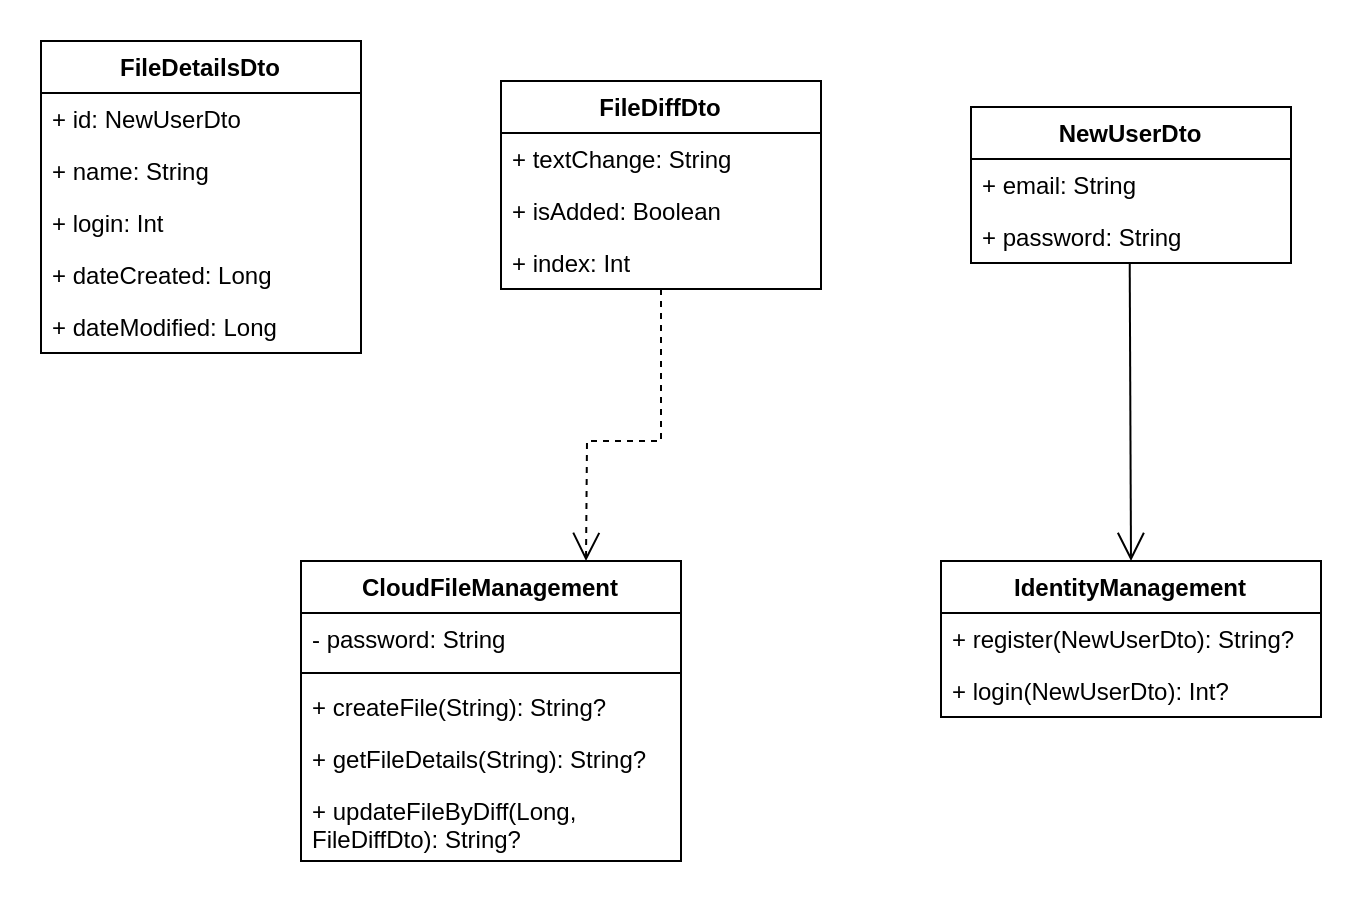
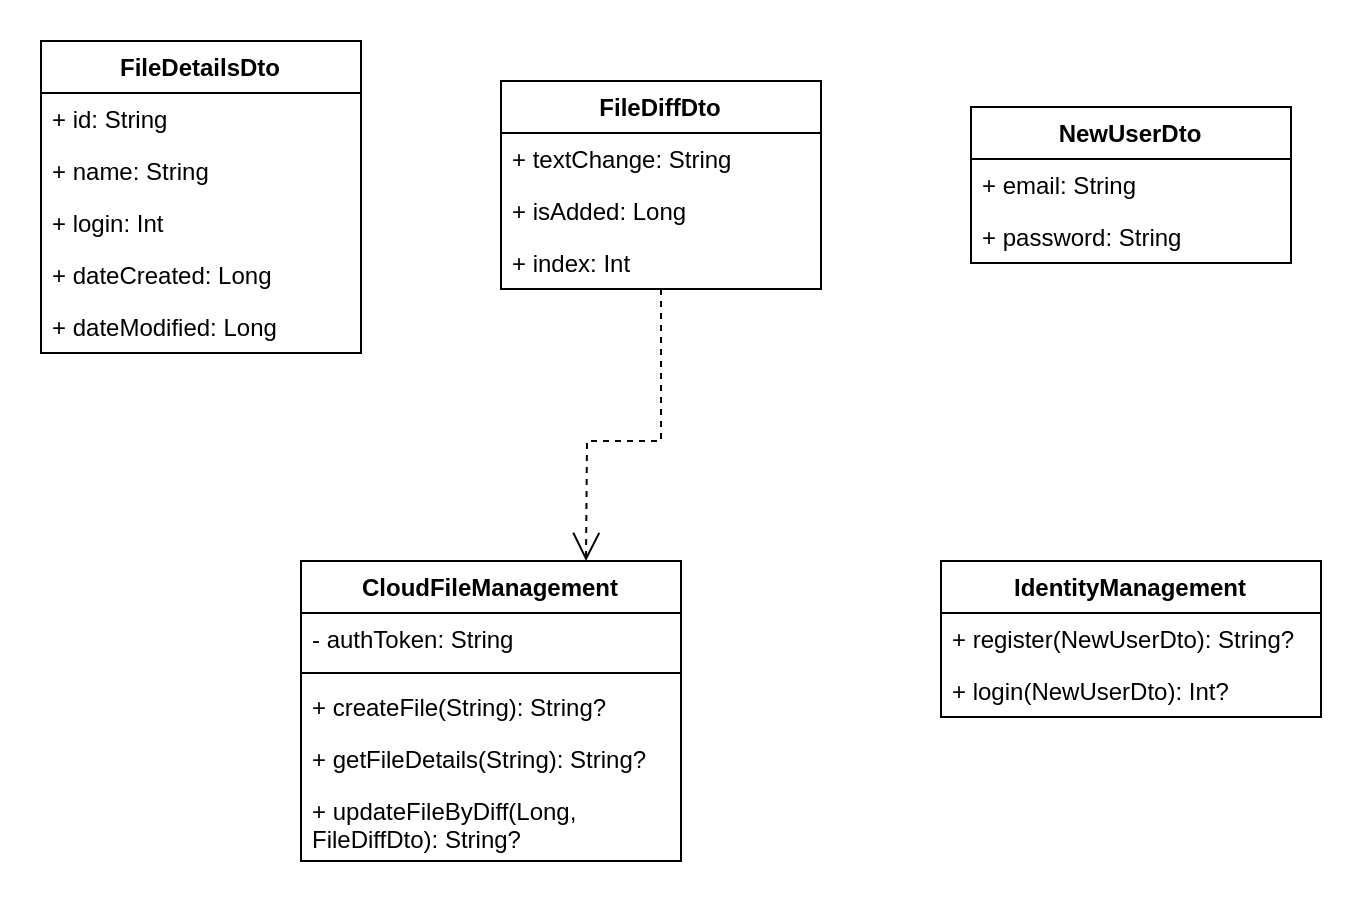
node "+ id: NewUserDto": label "+ id: NewUserDto" -> "+ id: String"
node "+ isAdded: Boolean": label "+ isAdded: Boolean" -> "+ isAdded: Long"
edge "+ password: String" -> "IdentityManagement": removed
node "- password: String": label "- password: String" -> "- authToken: String"
